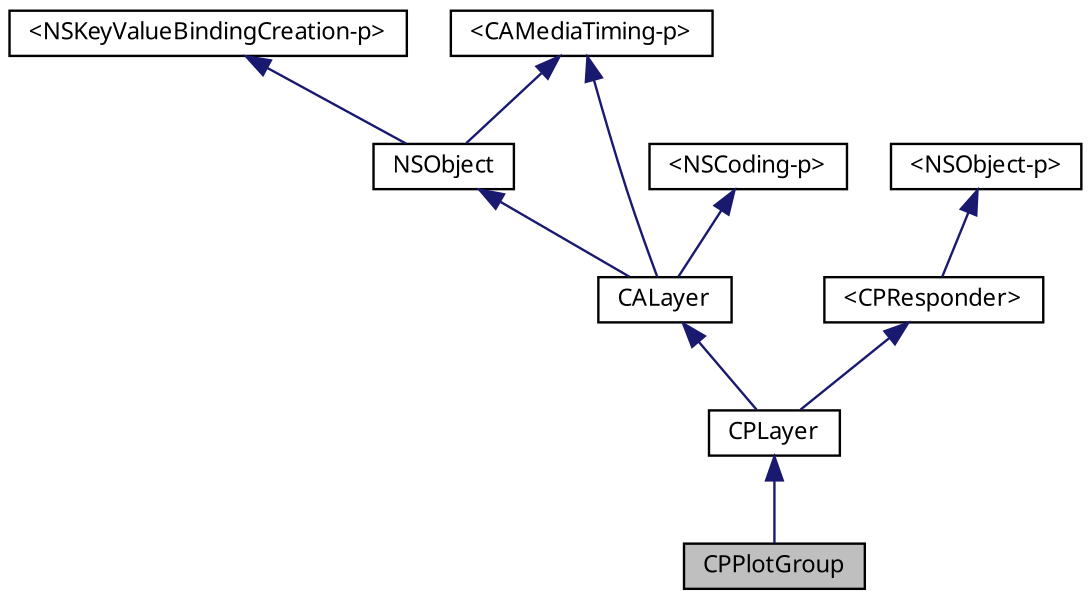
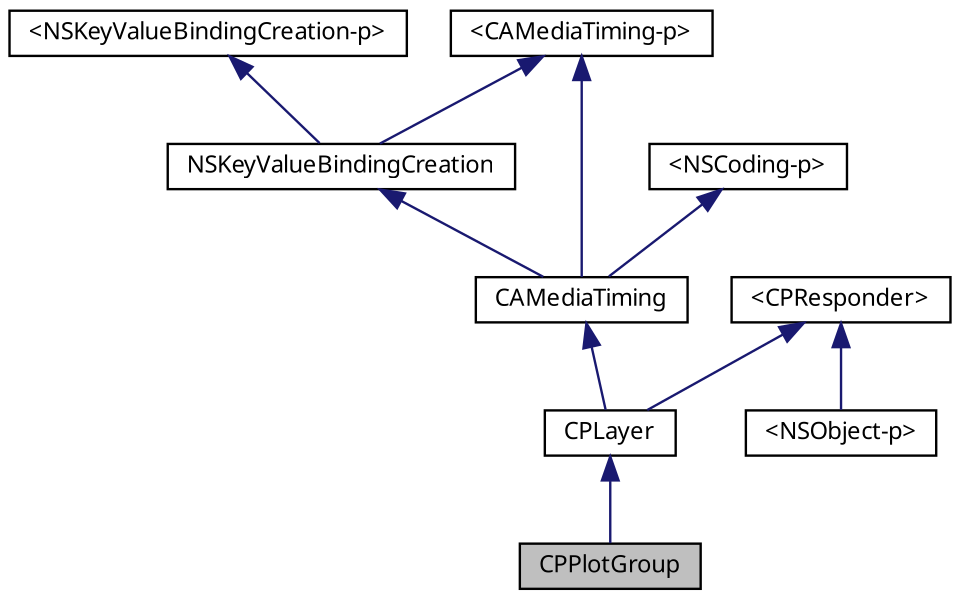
node "NSObject": label "NSObject" -> "NSKeyValueBindingCreation"
edge "<CPResponder>" -> "<NSObject-p>": reversed
node "CALayer": label "CALayer" -> "CAMediaTiming"
